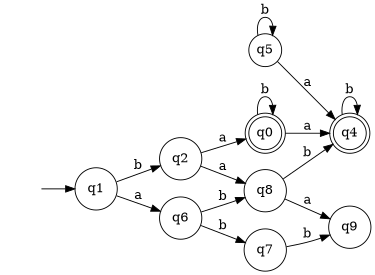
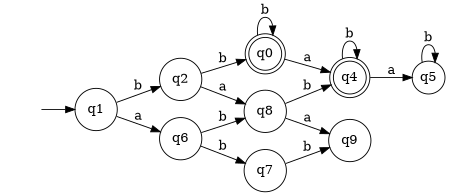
edge "q5" -> "q4": reversed
edge "q2" -> "q0": label "a" -> "b"
